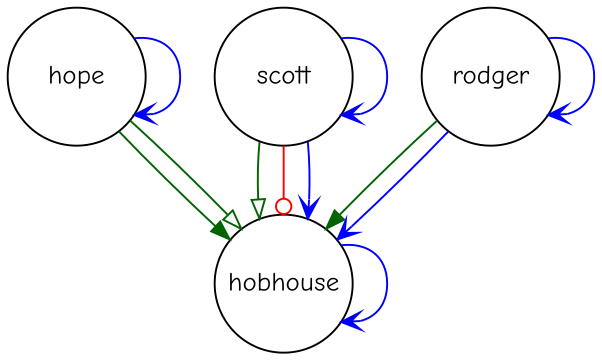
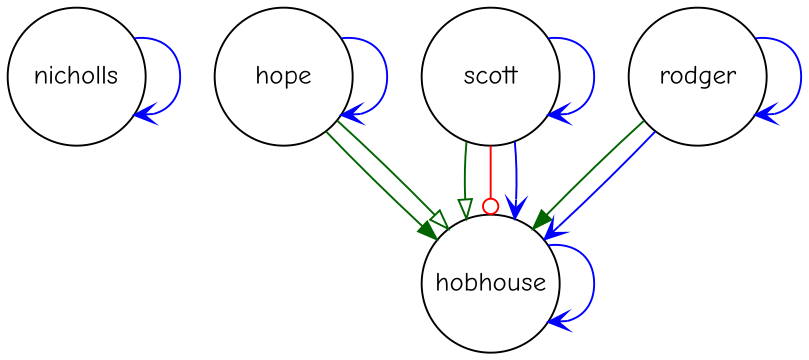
node "nicholls": added
